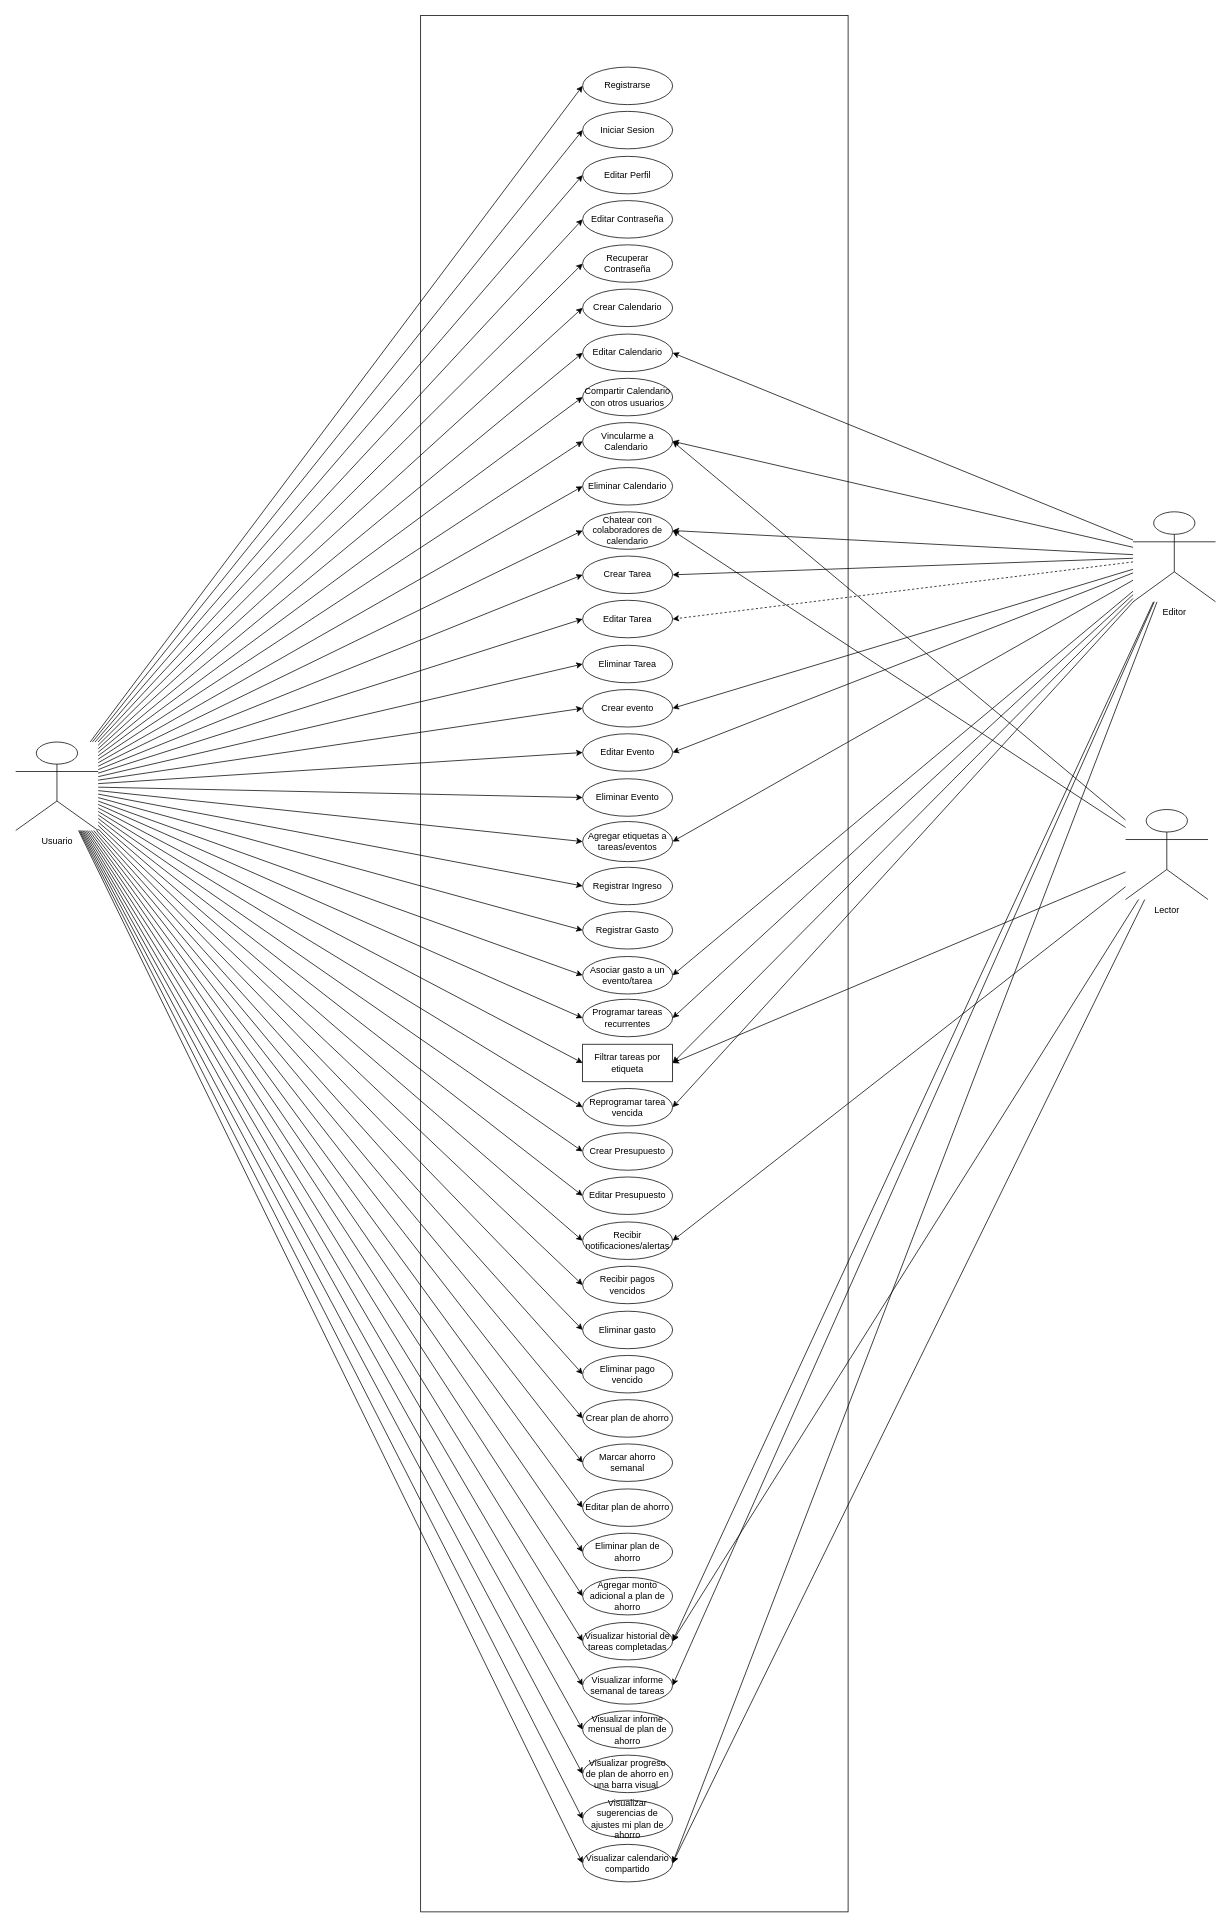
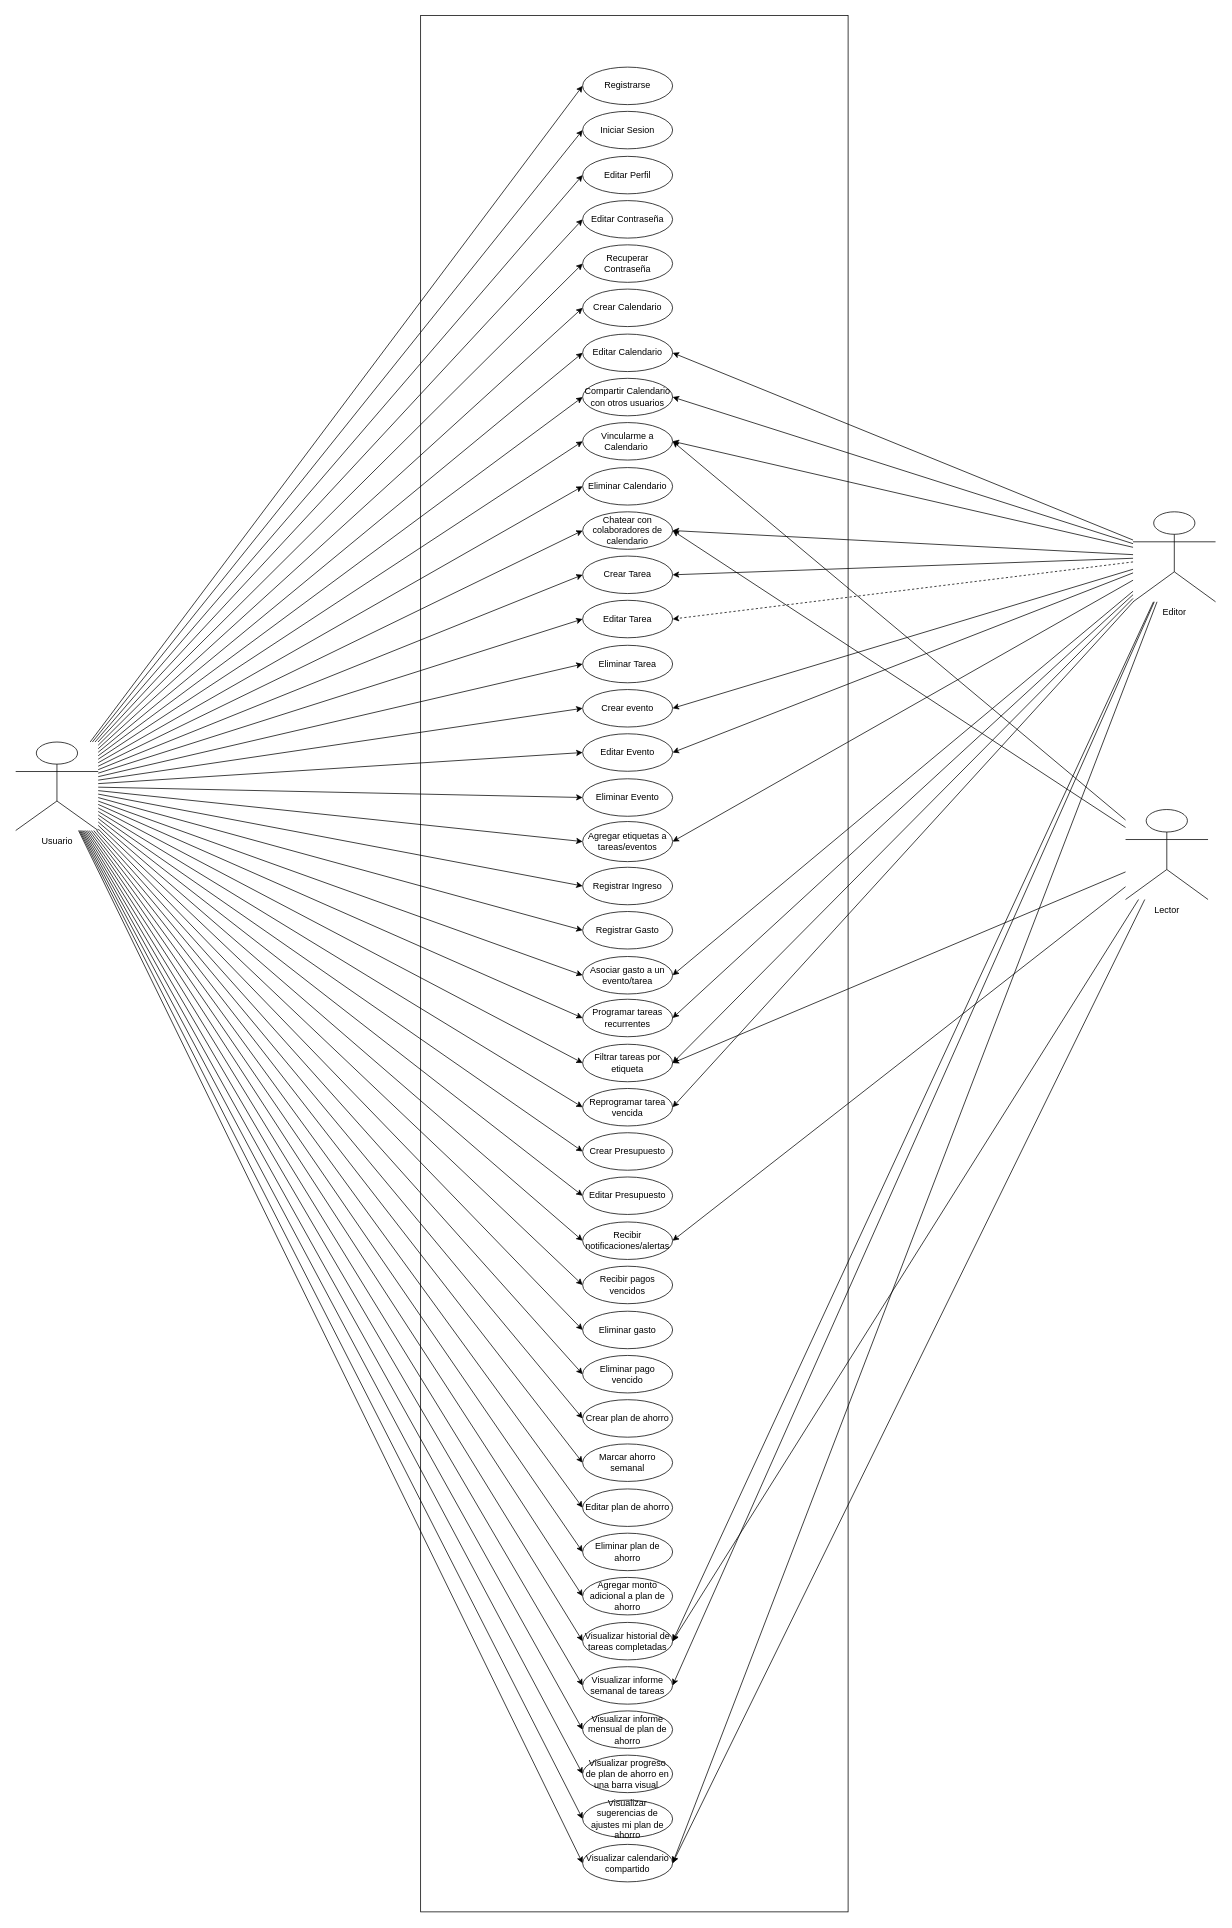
edge "Editor" -> "Compartir Calendario con otros usuarios": added
node "Filtrar tareas por etiqueta": shape rectangle -> ellipse
